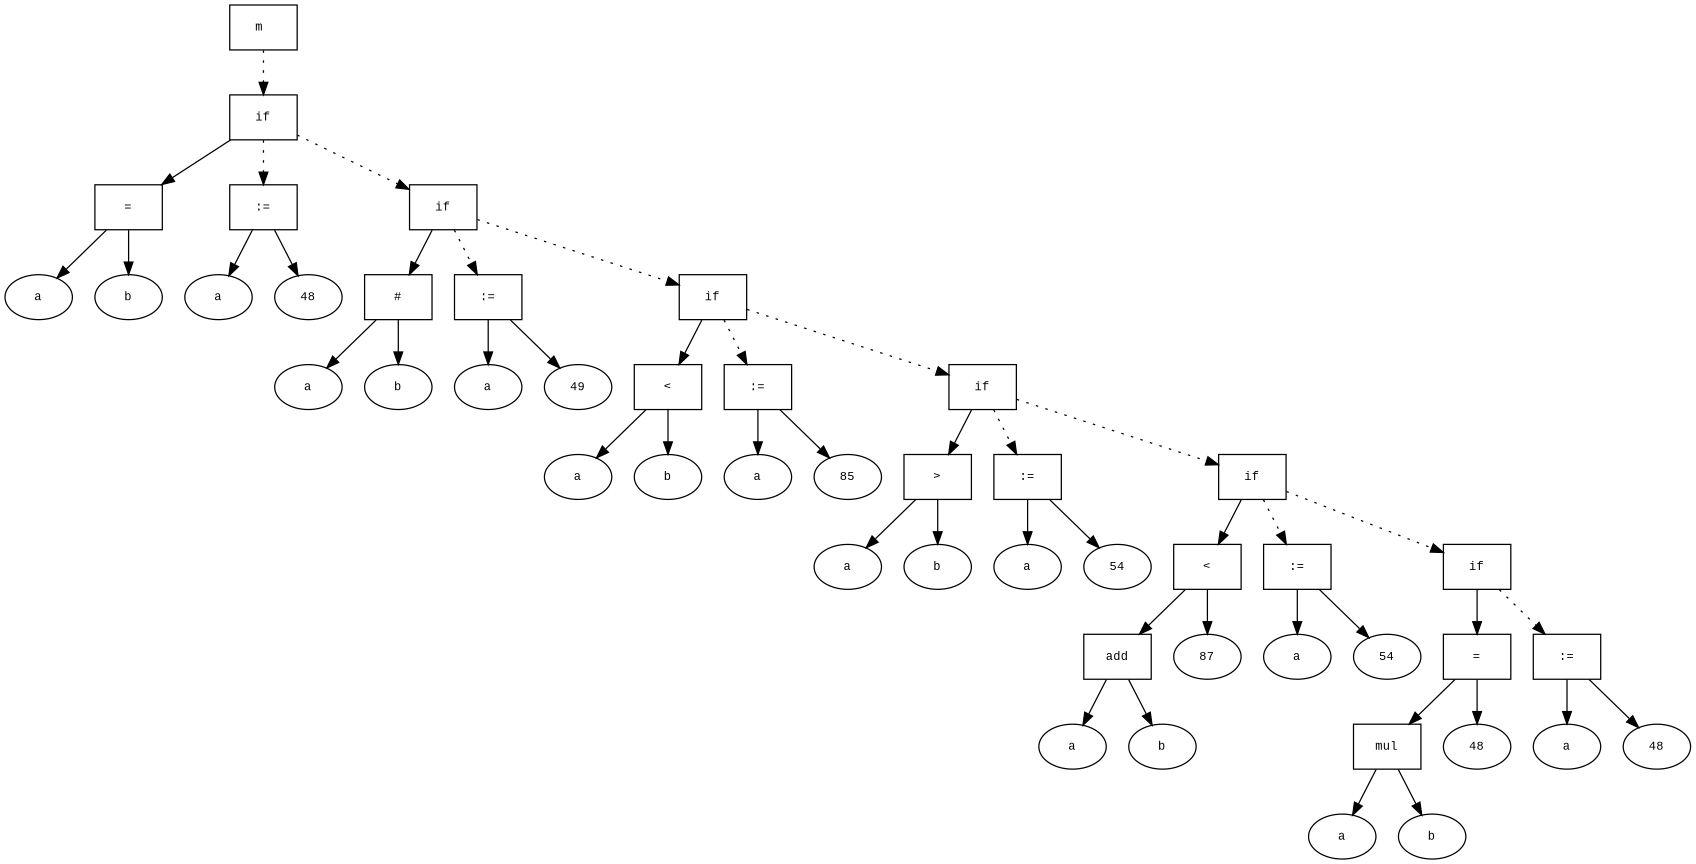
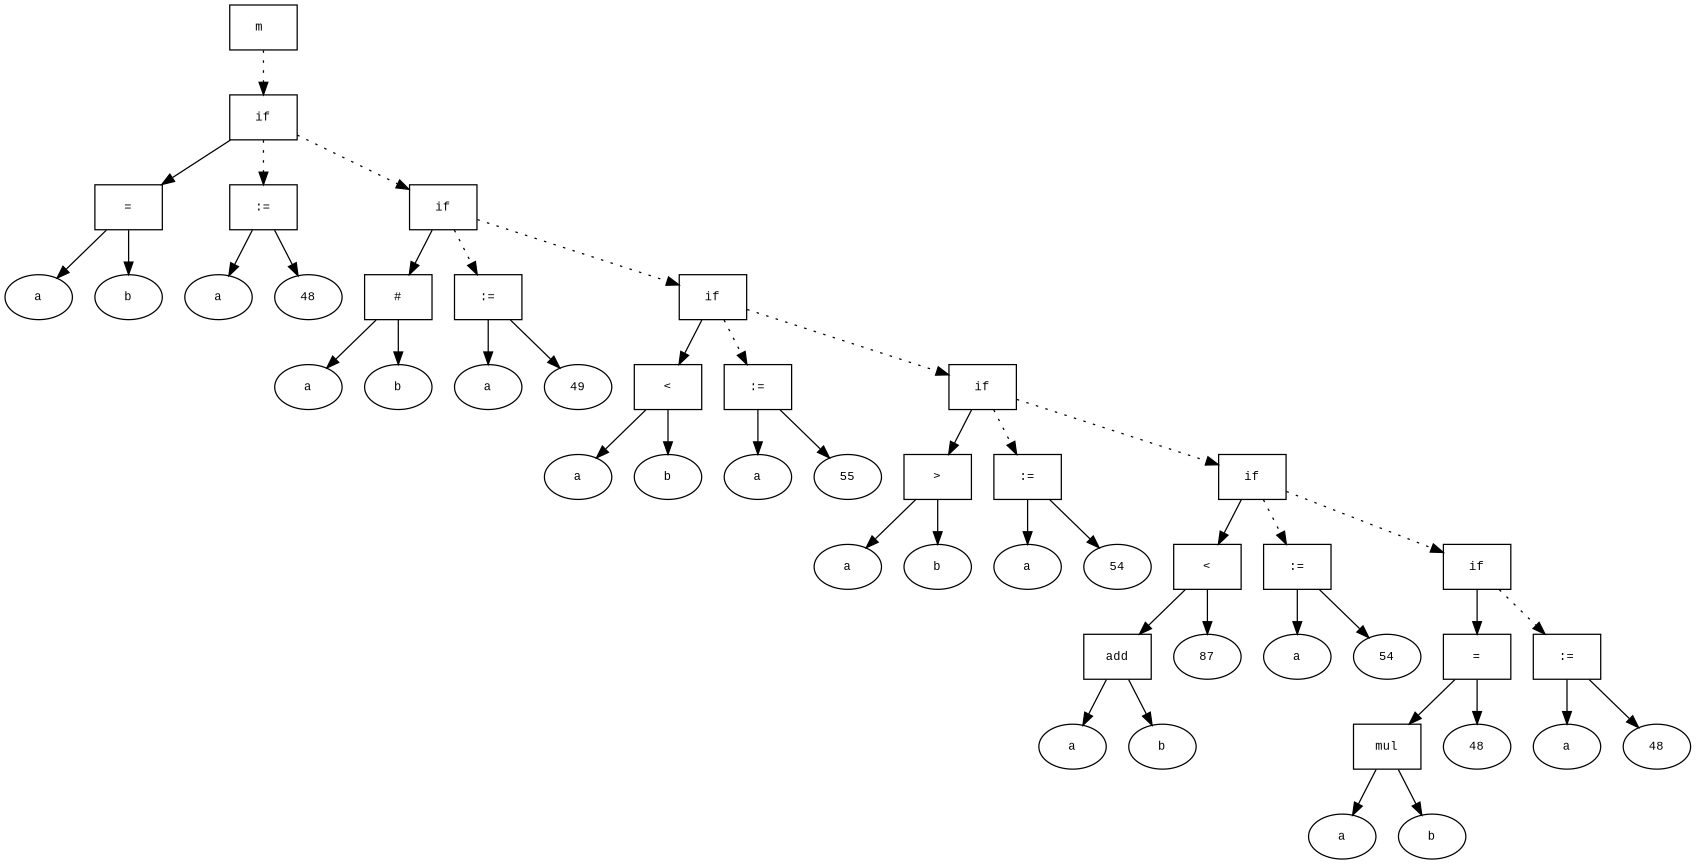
node "85": label "85" -> "55"
